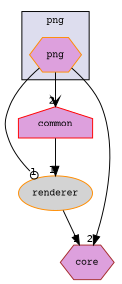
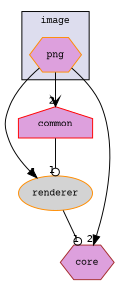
cluster "png": label "png" -> "image"
edge "png" -> "renderer": arrowhead odot -> normal
edge "common" -> "renderer": arrowhead normal -> odot
edge "renderer" -> "core": arrowhead normal -> odot
